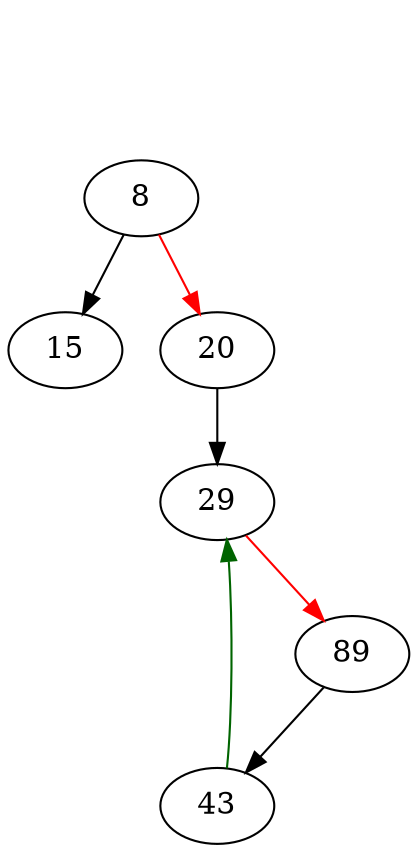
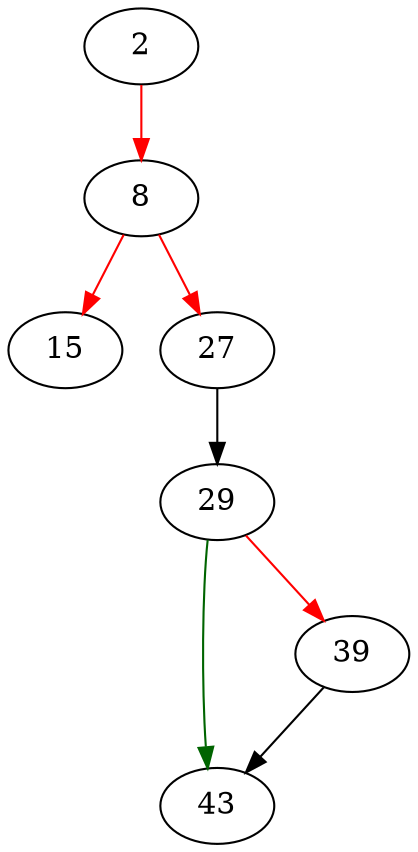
node "2": added
edge "8" -> "15": color black -> red
node "20": label "20" -> "27"
node "89": label "89" -> "39"
edge "43" -> "29": reversed
